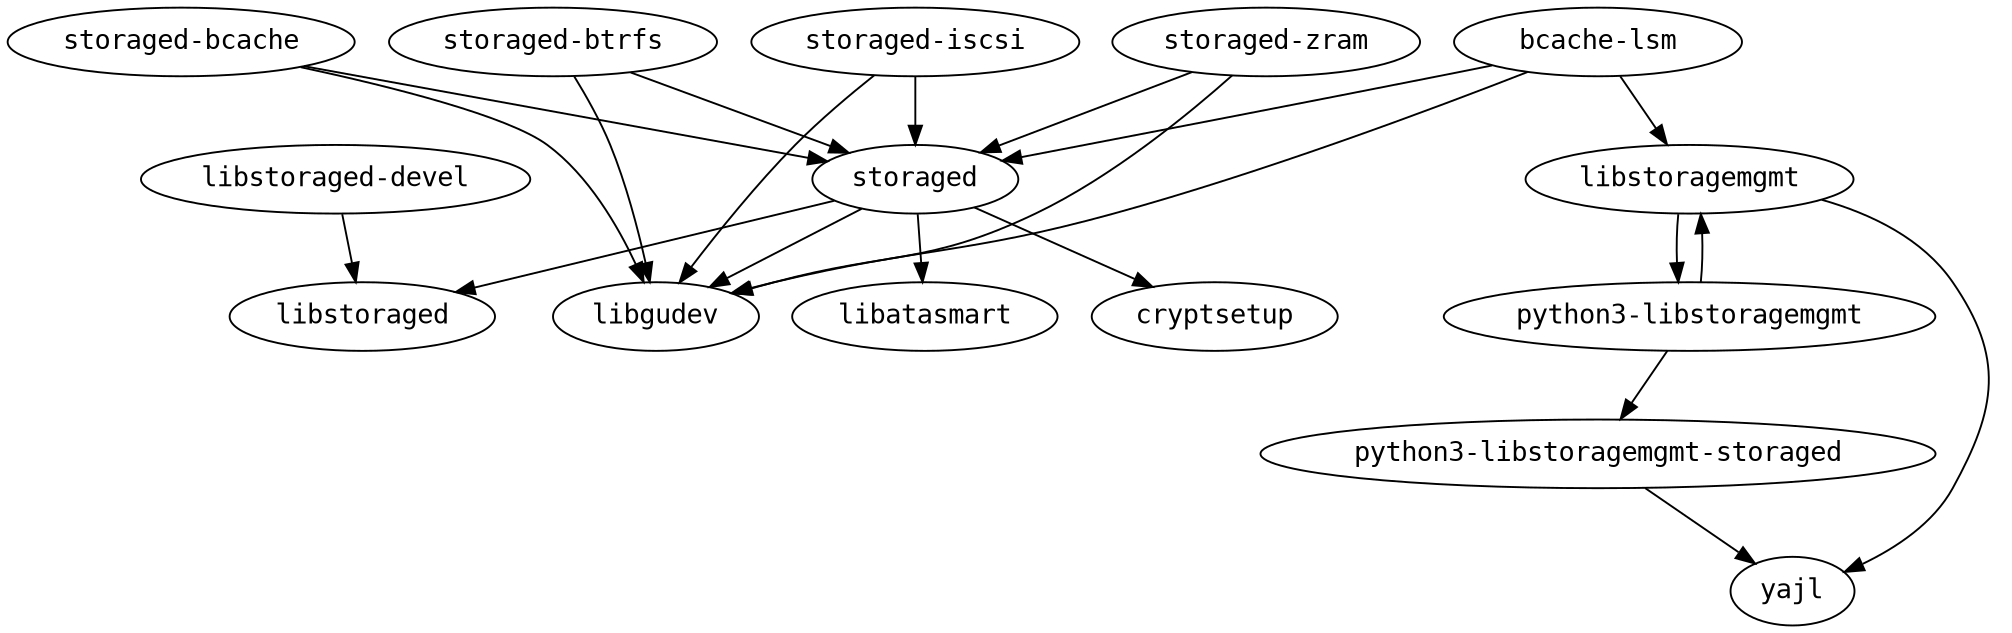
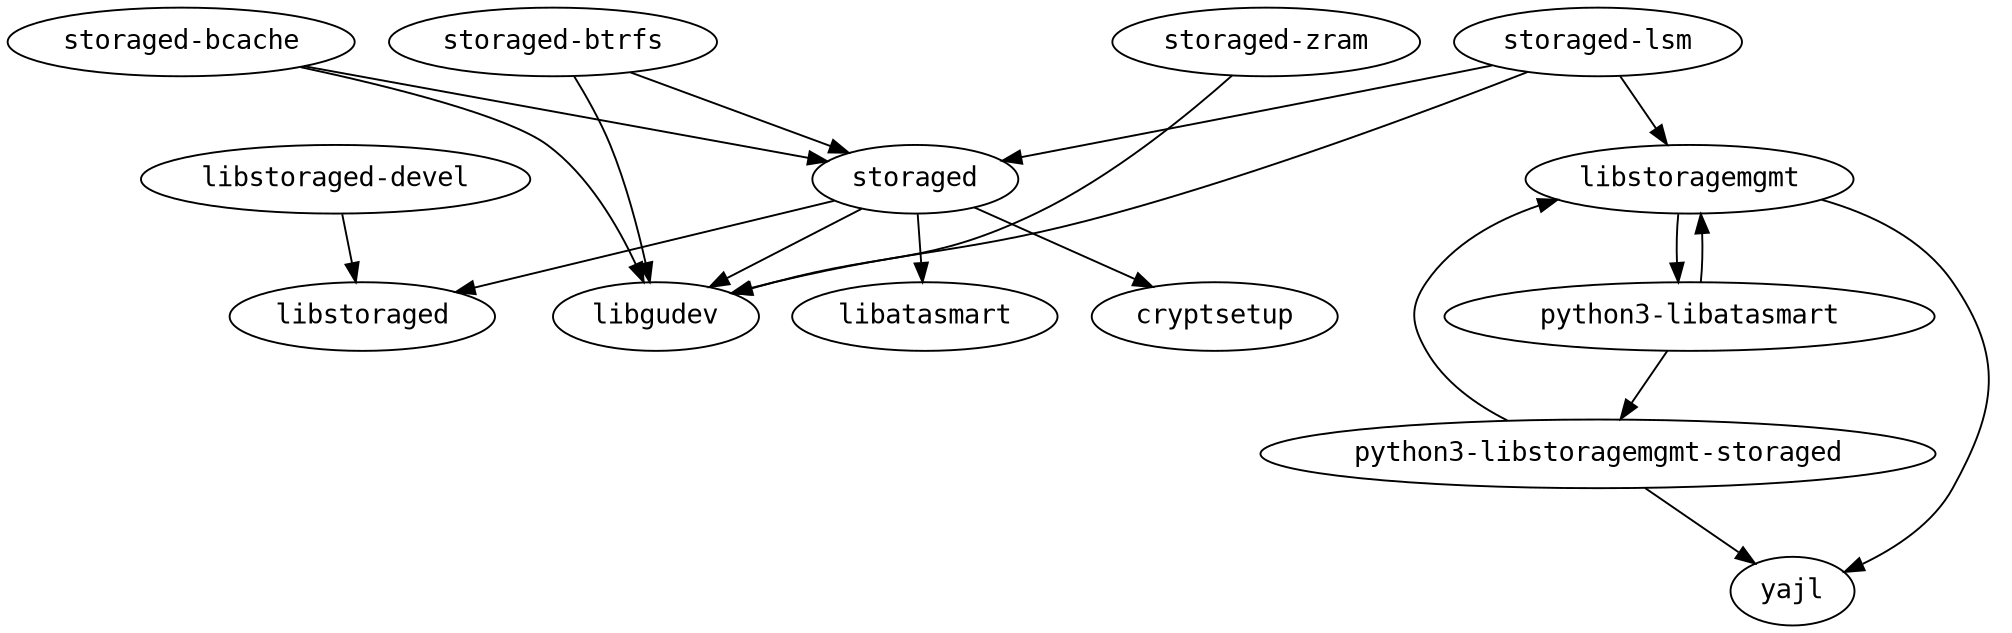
node "storaged-iscsi": removed
node "bcache-lsm": label "bcache-lsm" -> "storaged-lsm"
edge "storaged-zram" -> "storaged": removed
edge "python3-libstoragemgmt-storaged" -> "libstoragemgmt": added
node "python3-libstoragemgmt": label "python3-libstoragemgmt" -> "python3-libatasmart"
